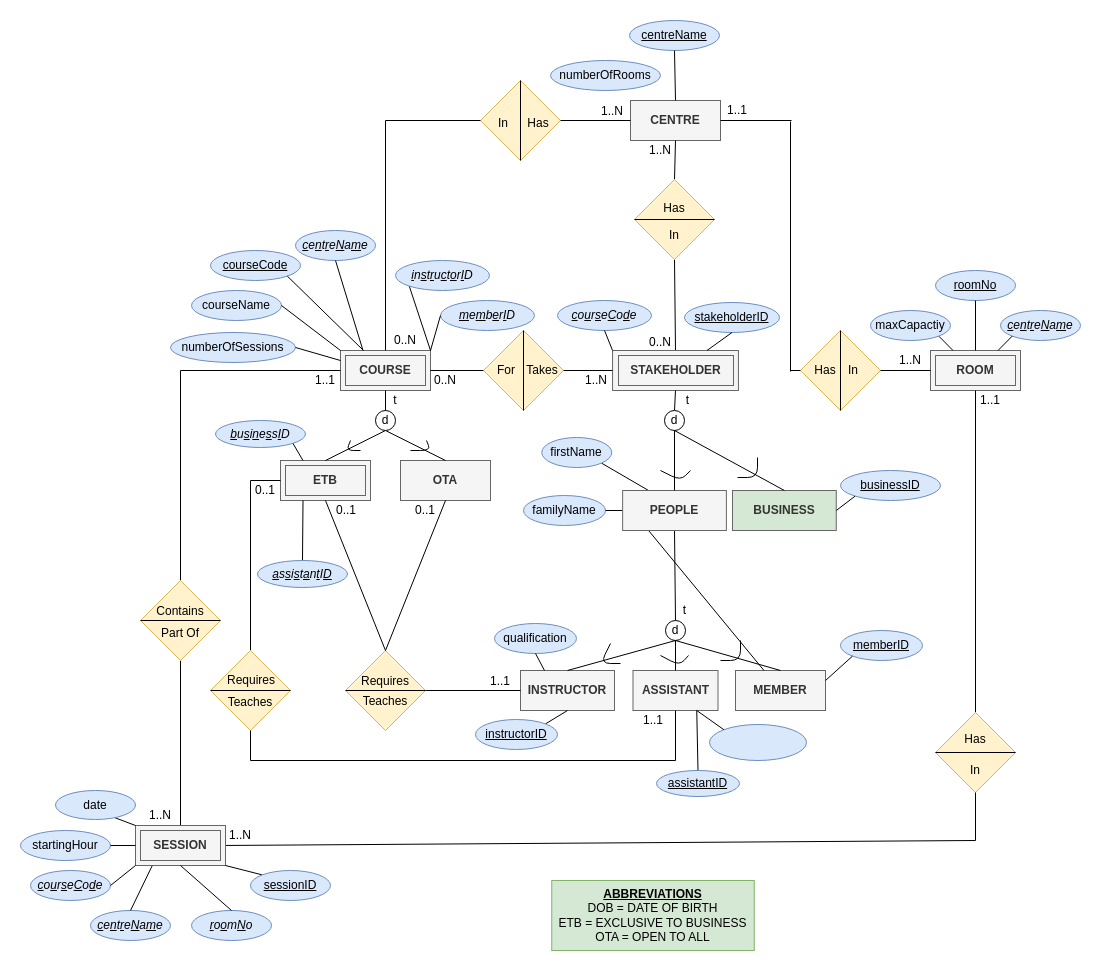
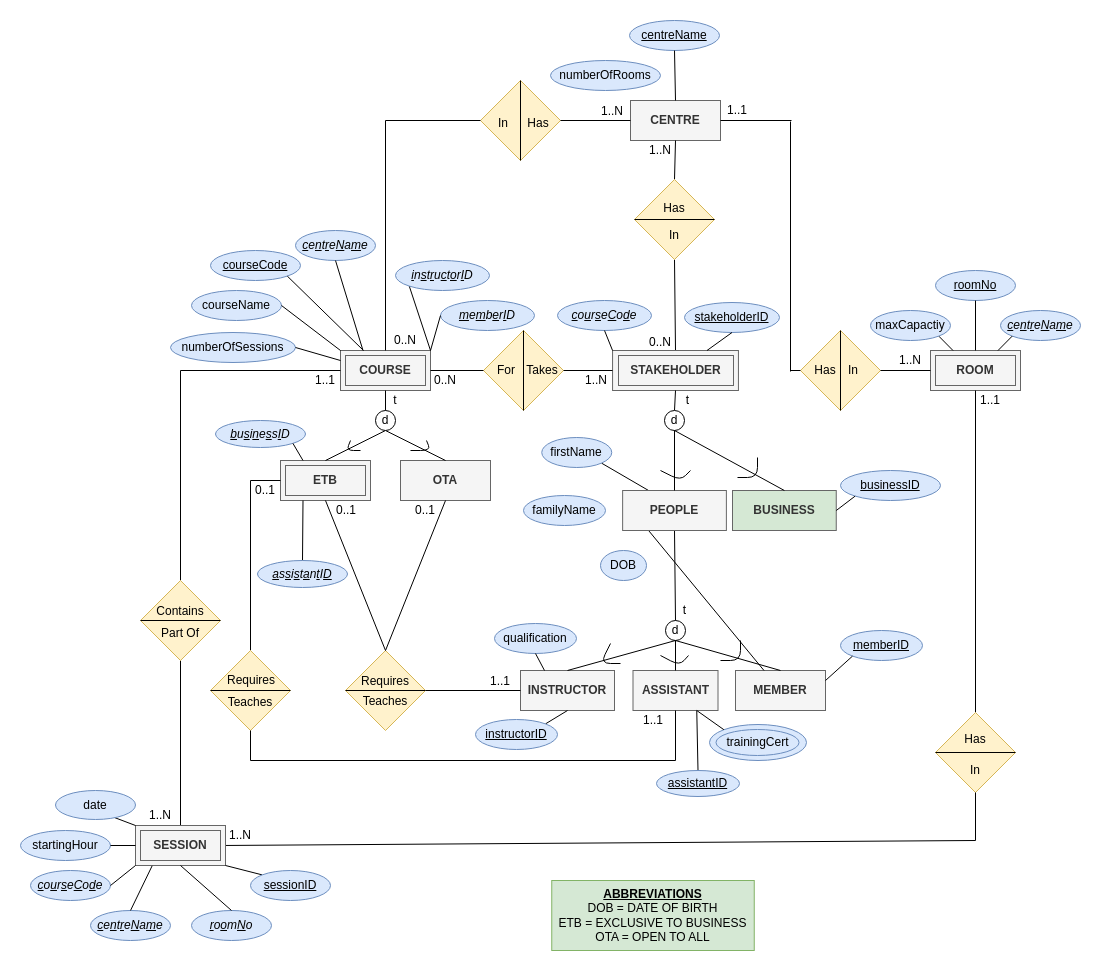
edge "familyName" -- "PEOPLE": removed
node "DOB": added
node "trainingCert": added
